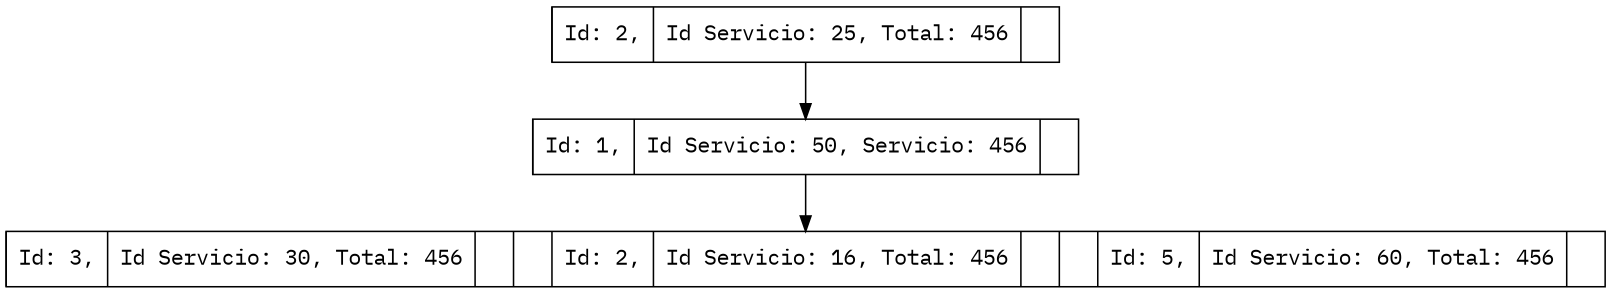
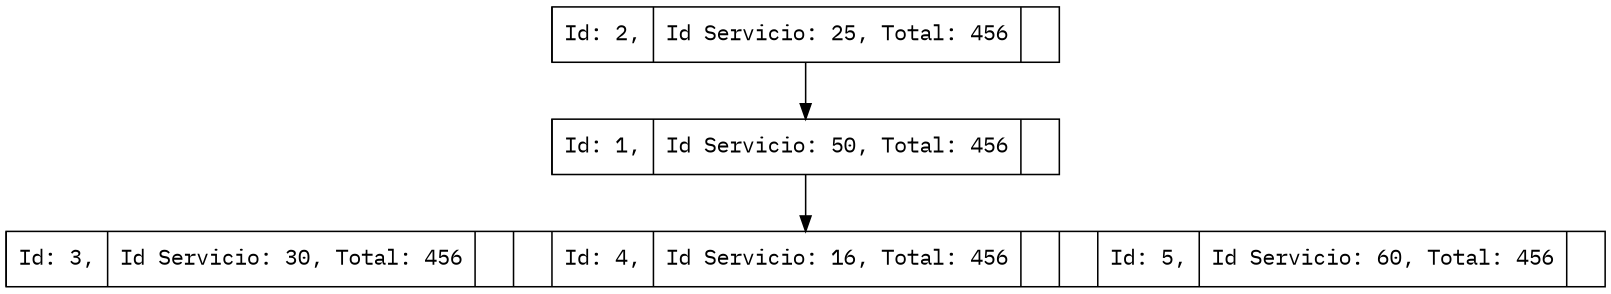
node "Id: 1,": text "Id Servicio: 50, Servicio: 456" -> "Id Servicio: 50, Total: 456"
node "Id: 3,": text "Id: 2," -> "Id: 4,"
